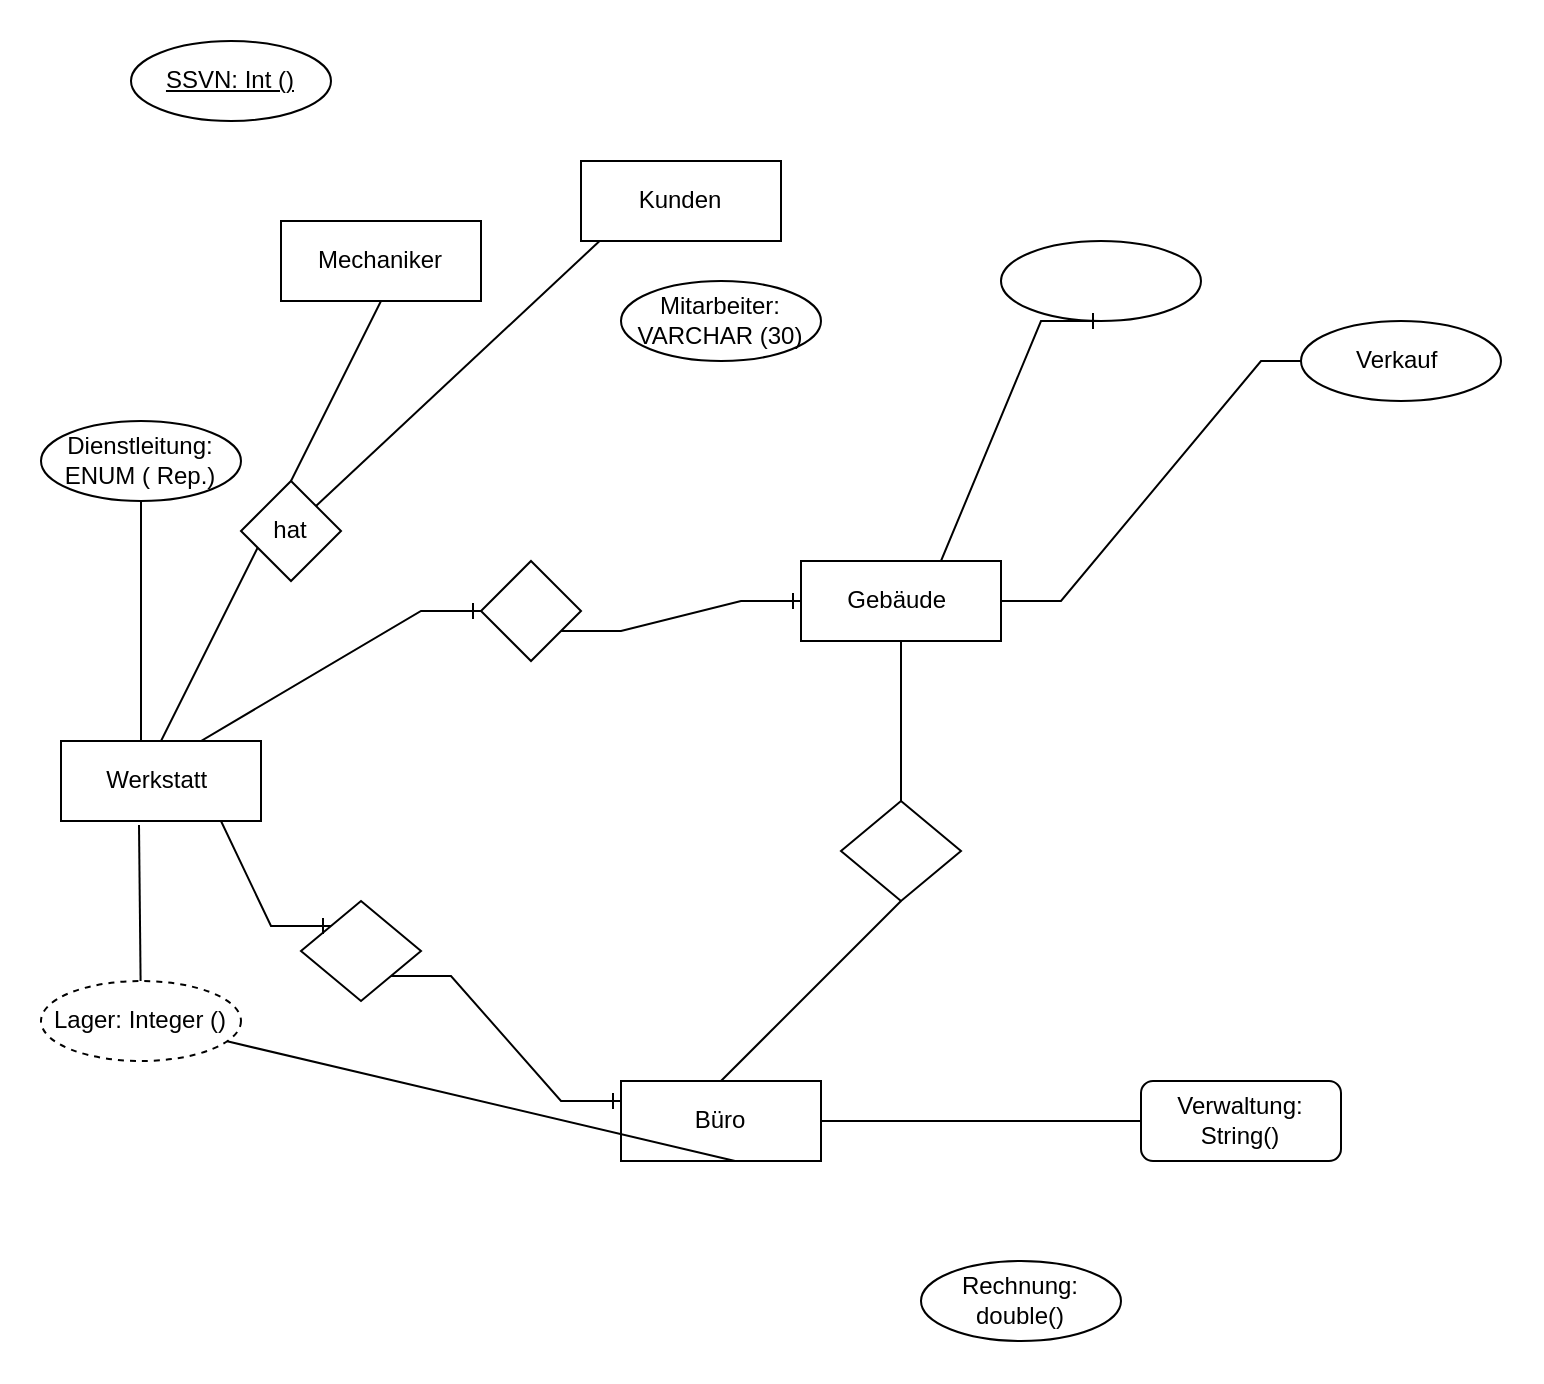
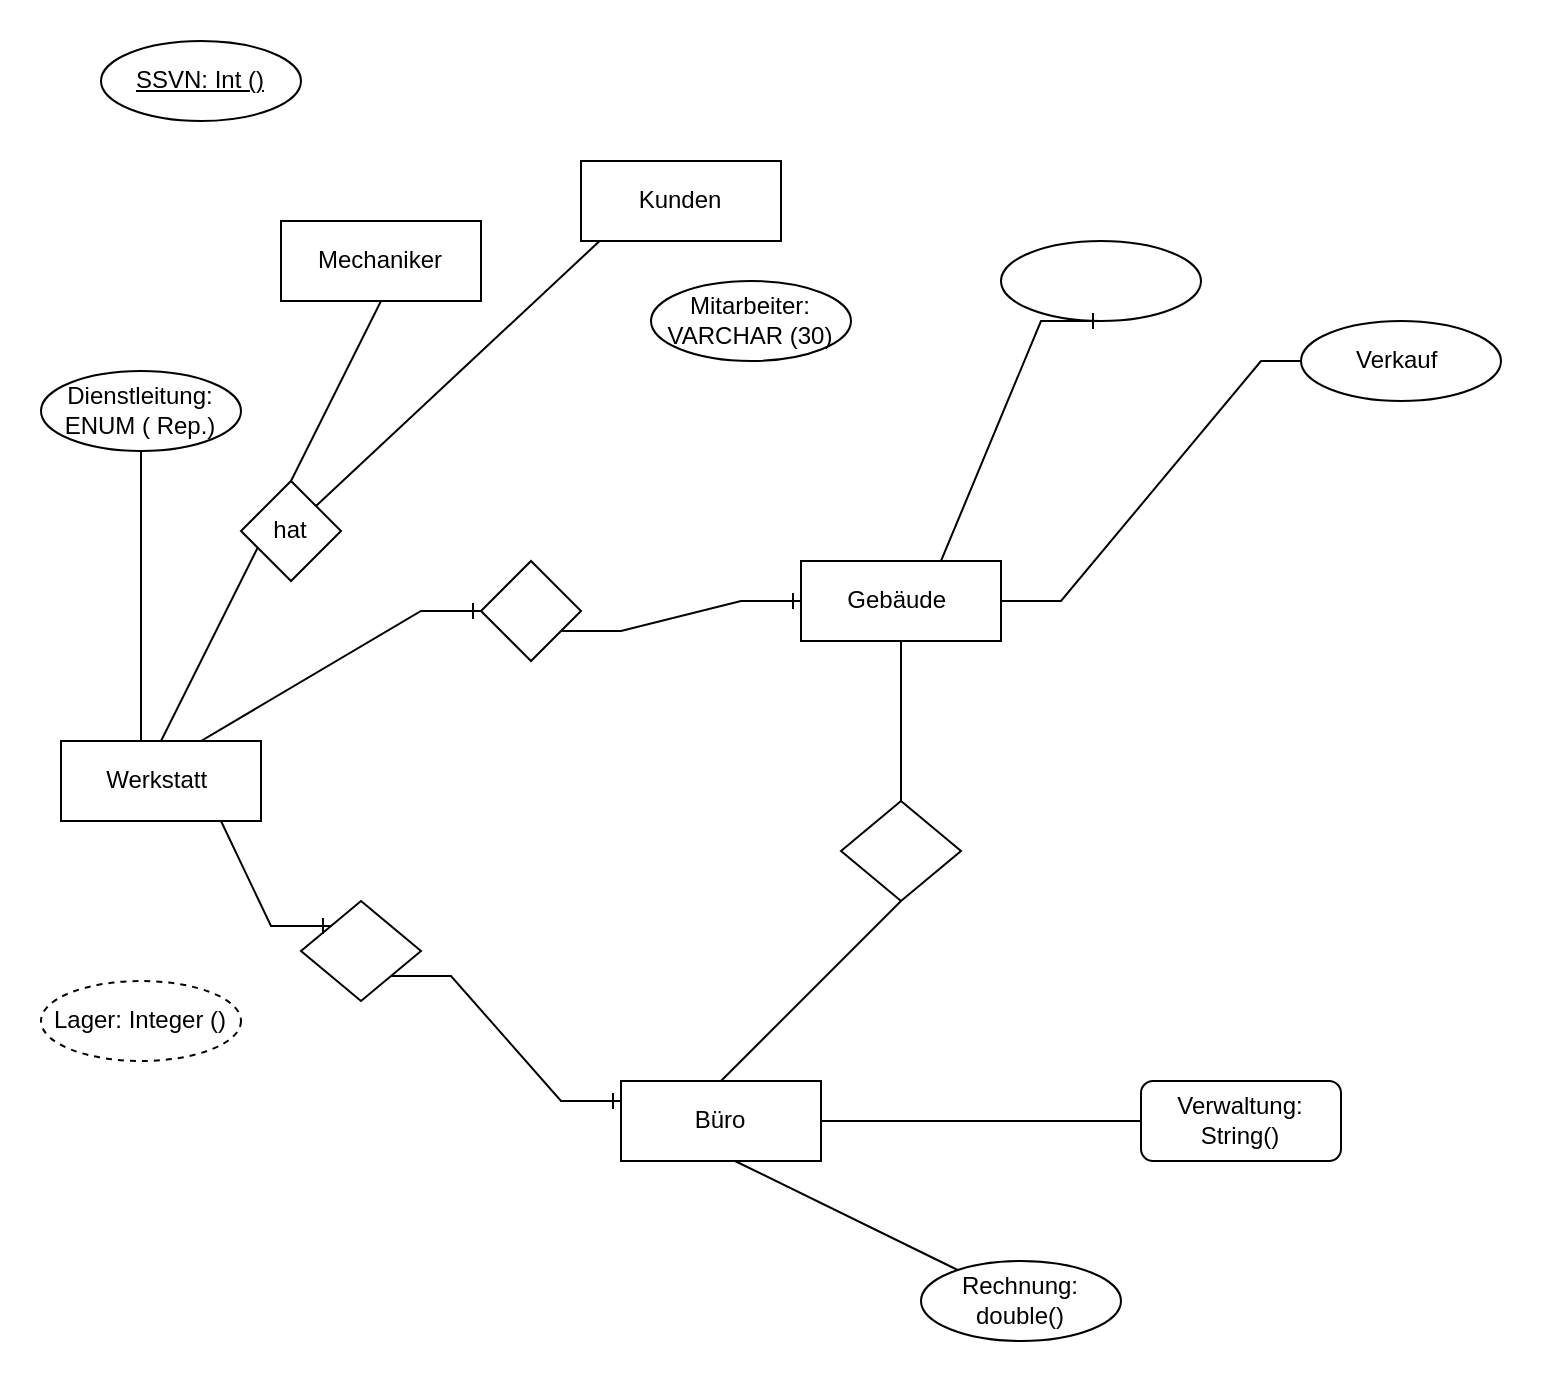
node "SSVN: Int ()": moved (231, 81) -> (201, 81)
node "Mitarbeiter: VARCHAR (30)": moved (721, 321) -> (751, 321)
node "Dienstleitung: ENUM ( Rep.)": moved (141, 461) -> (141, 411)
edge "Werkstatt" -- "Lager: Integer ()": removed
edge "Lager: Integer ()" -- "Büro": now "Rechnung: double()" -- "Büro"
